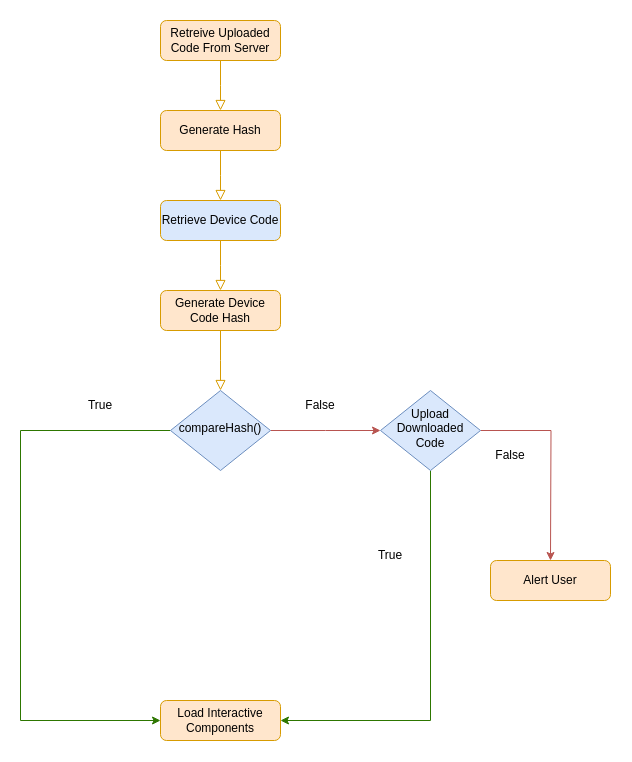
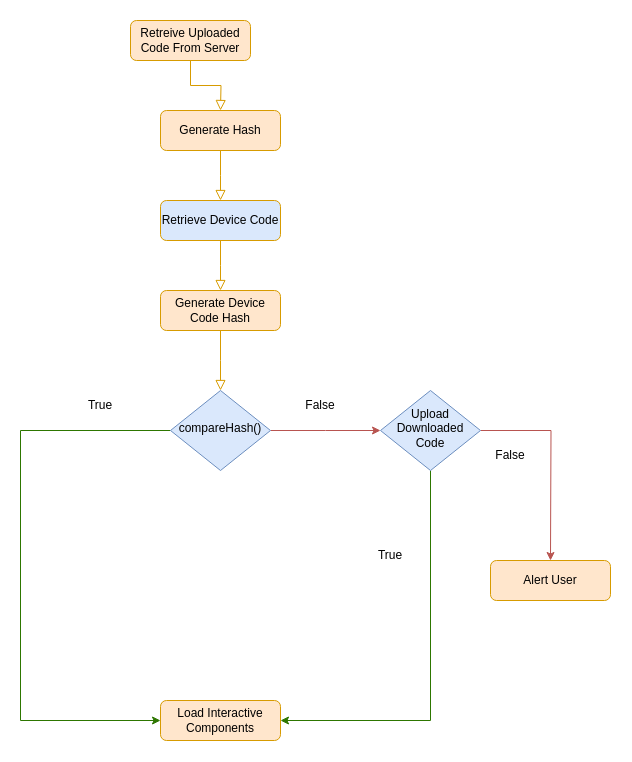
node "Retreive Uploaded Code From Server": moved (221, 41) -> (191, 41)
